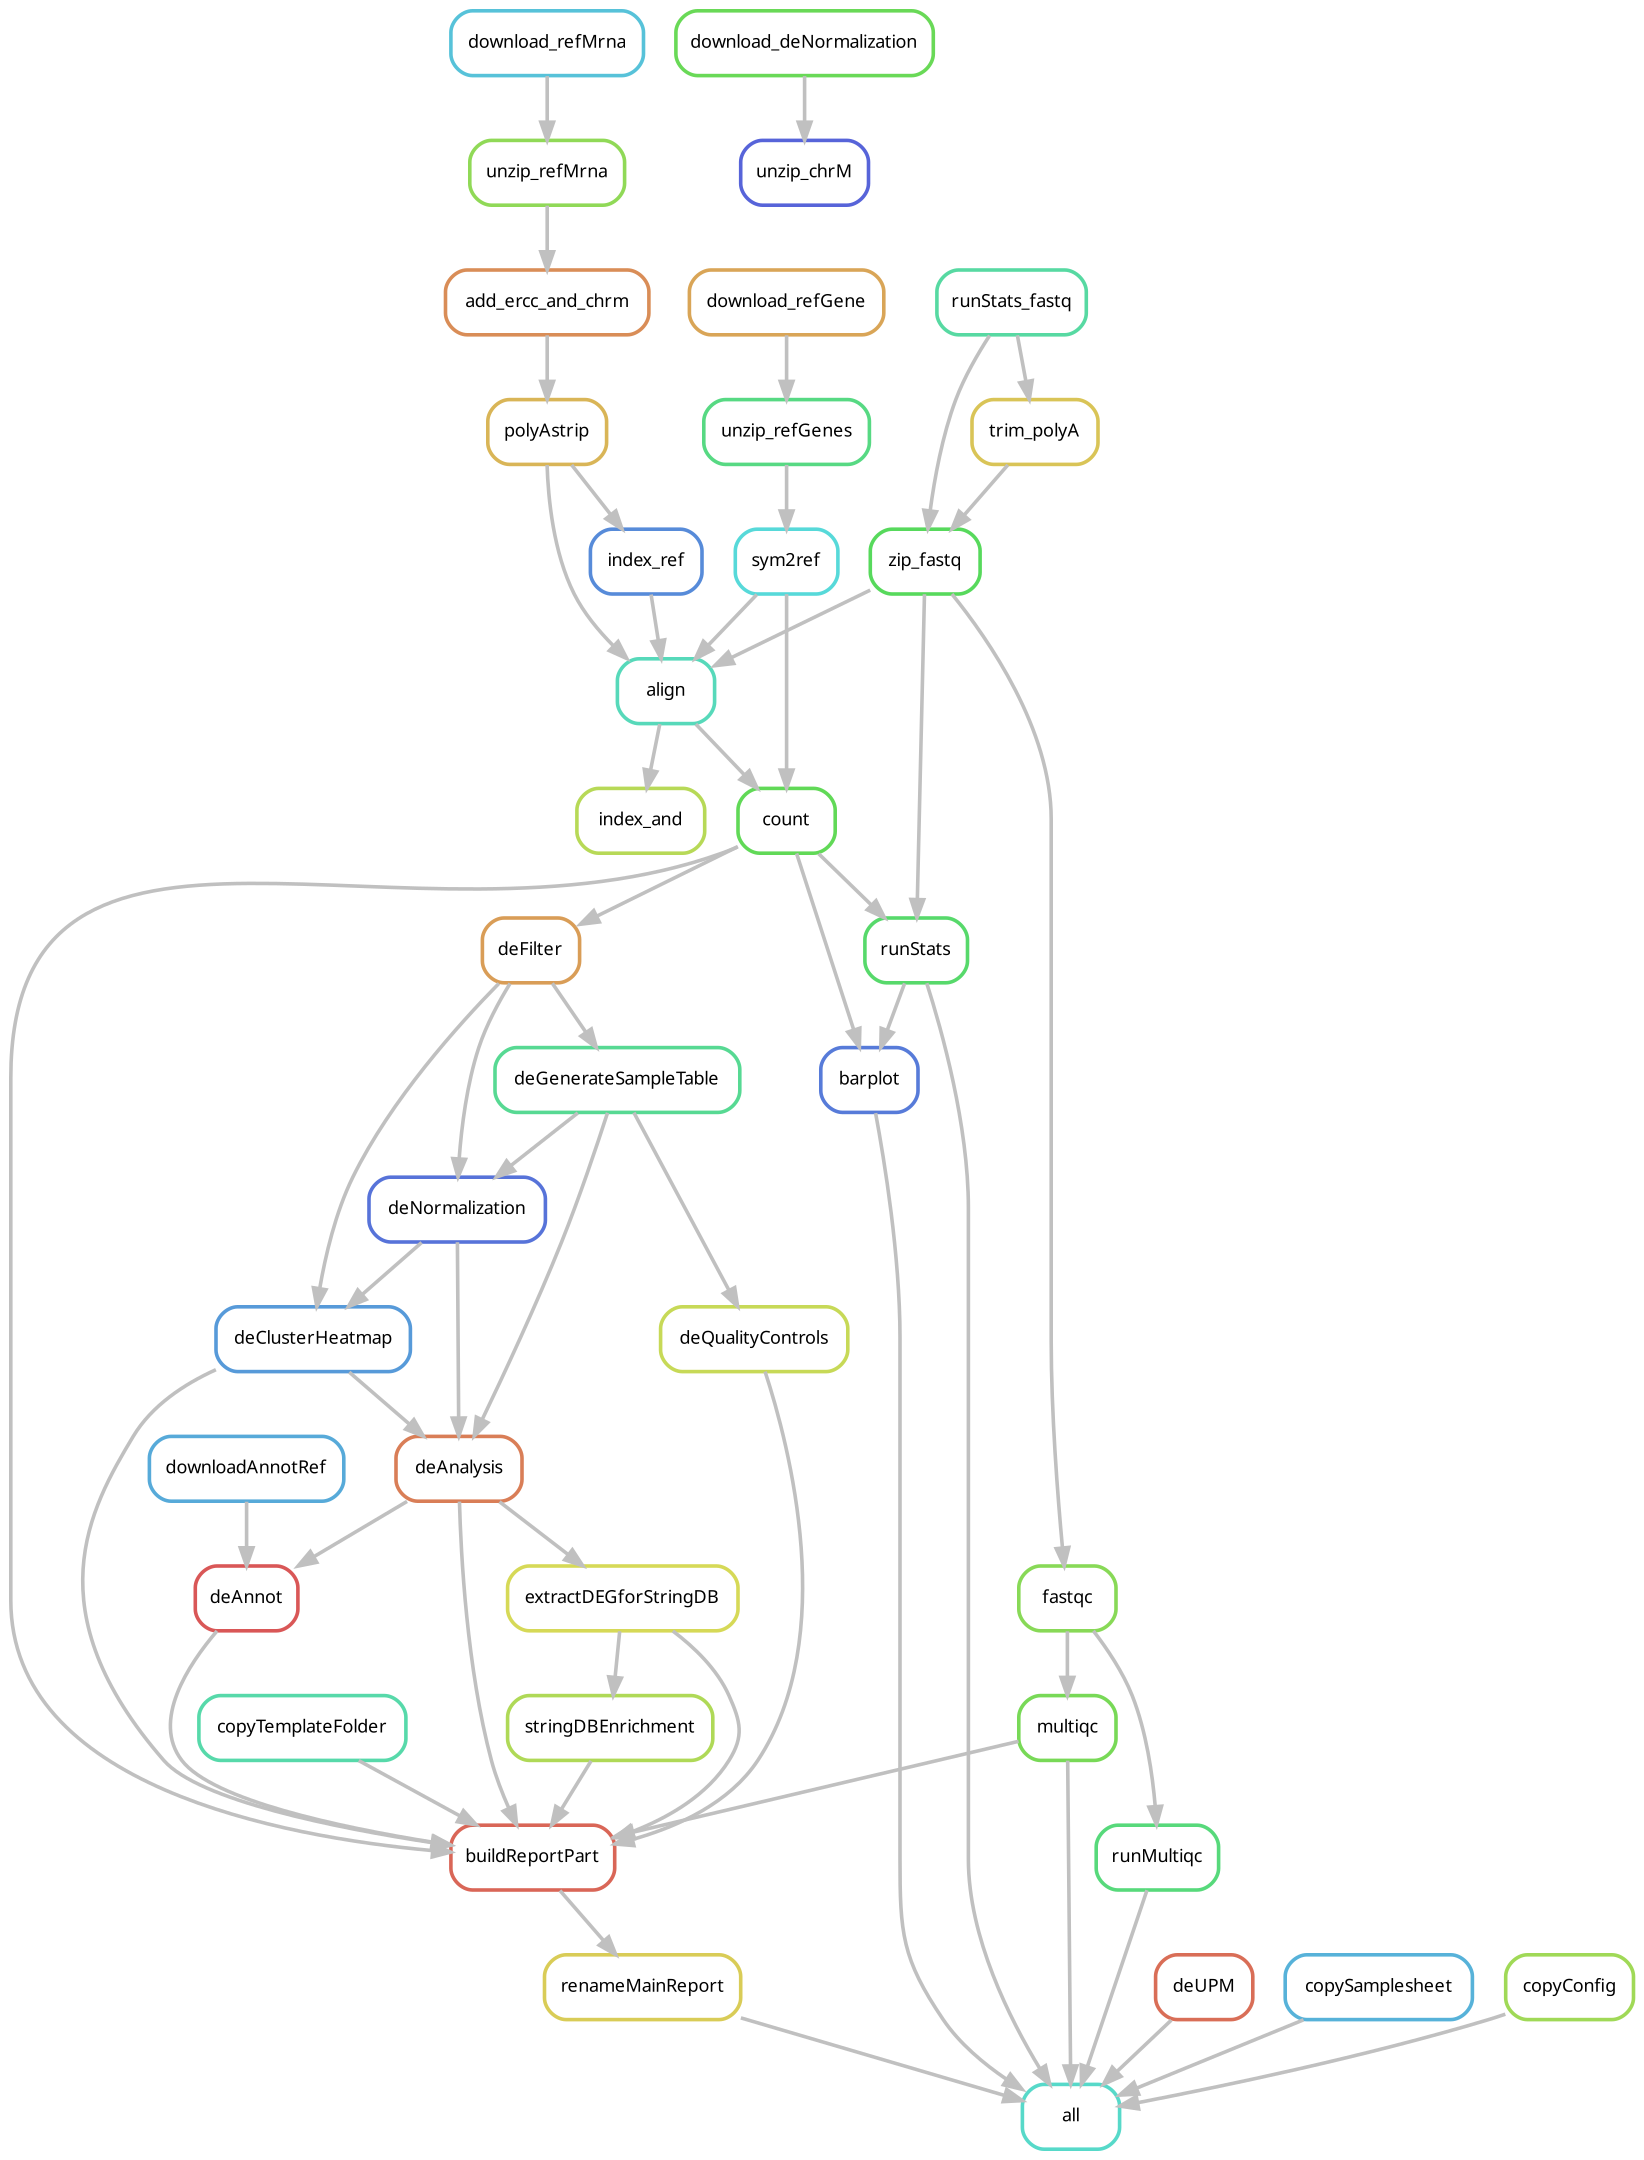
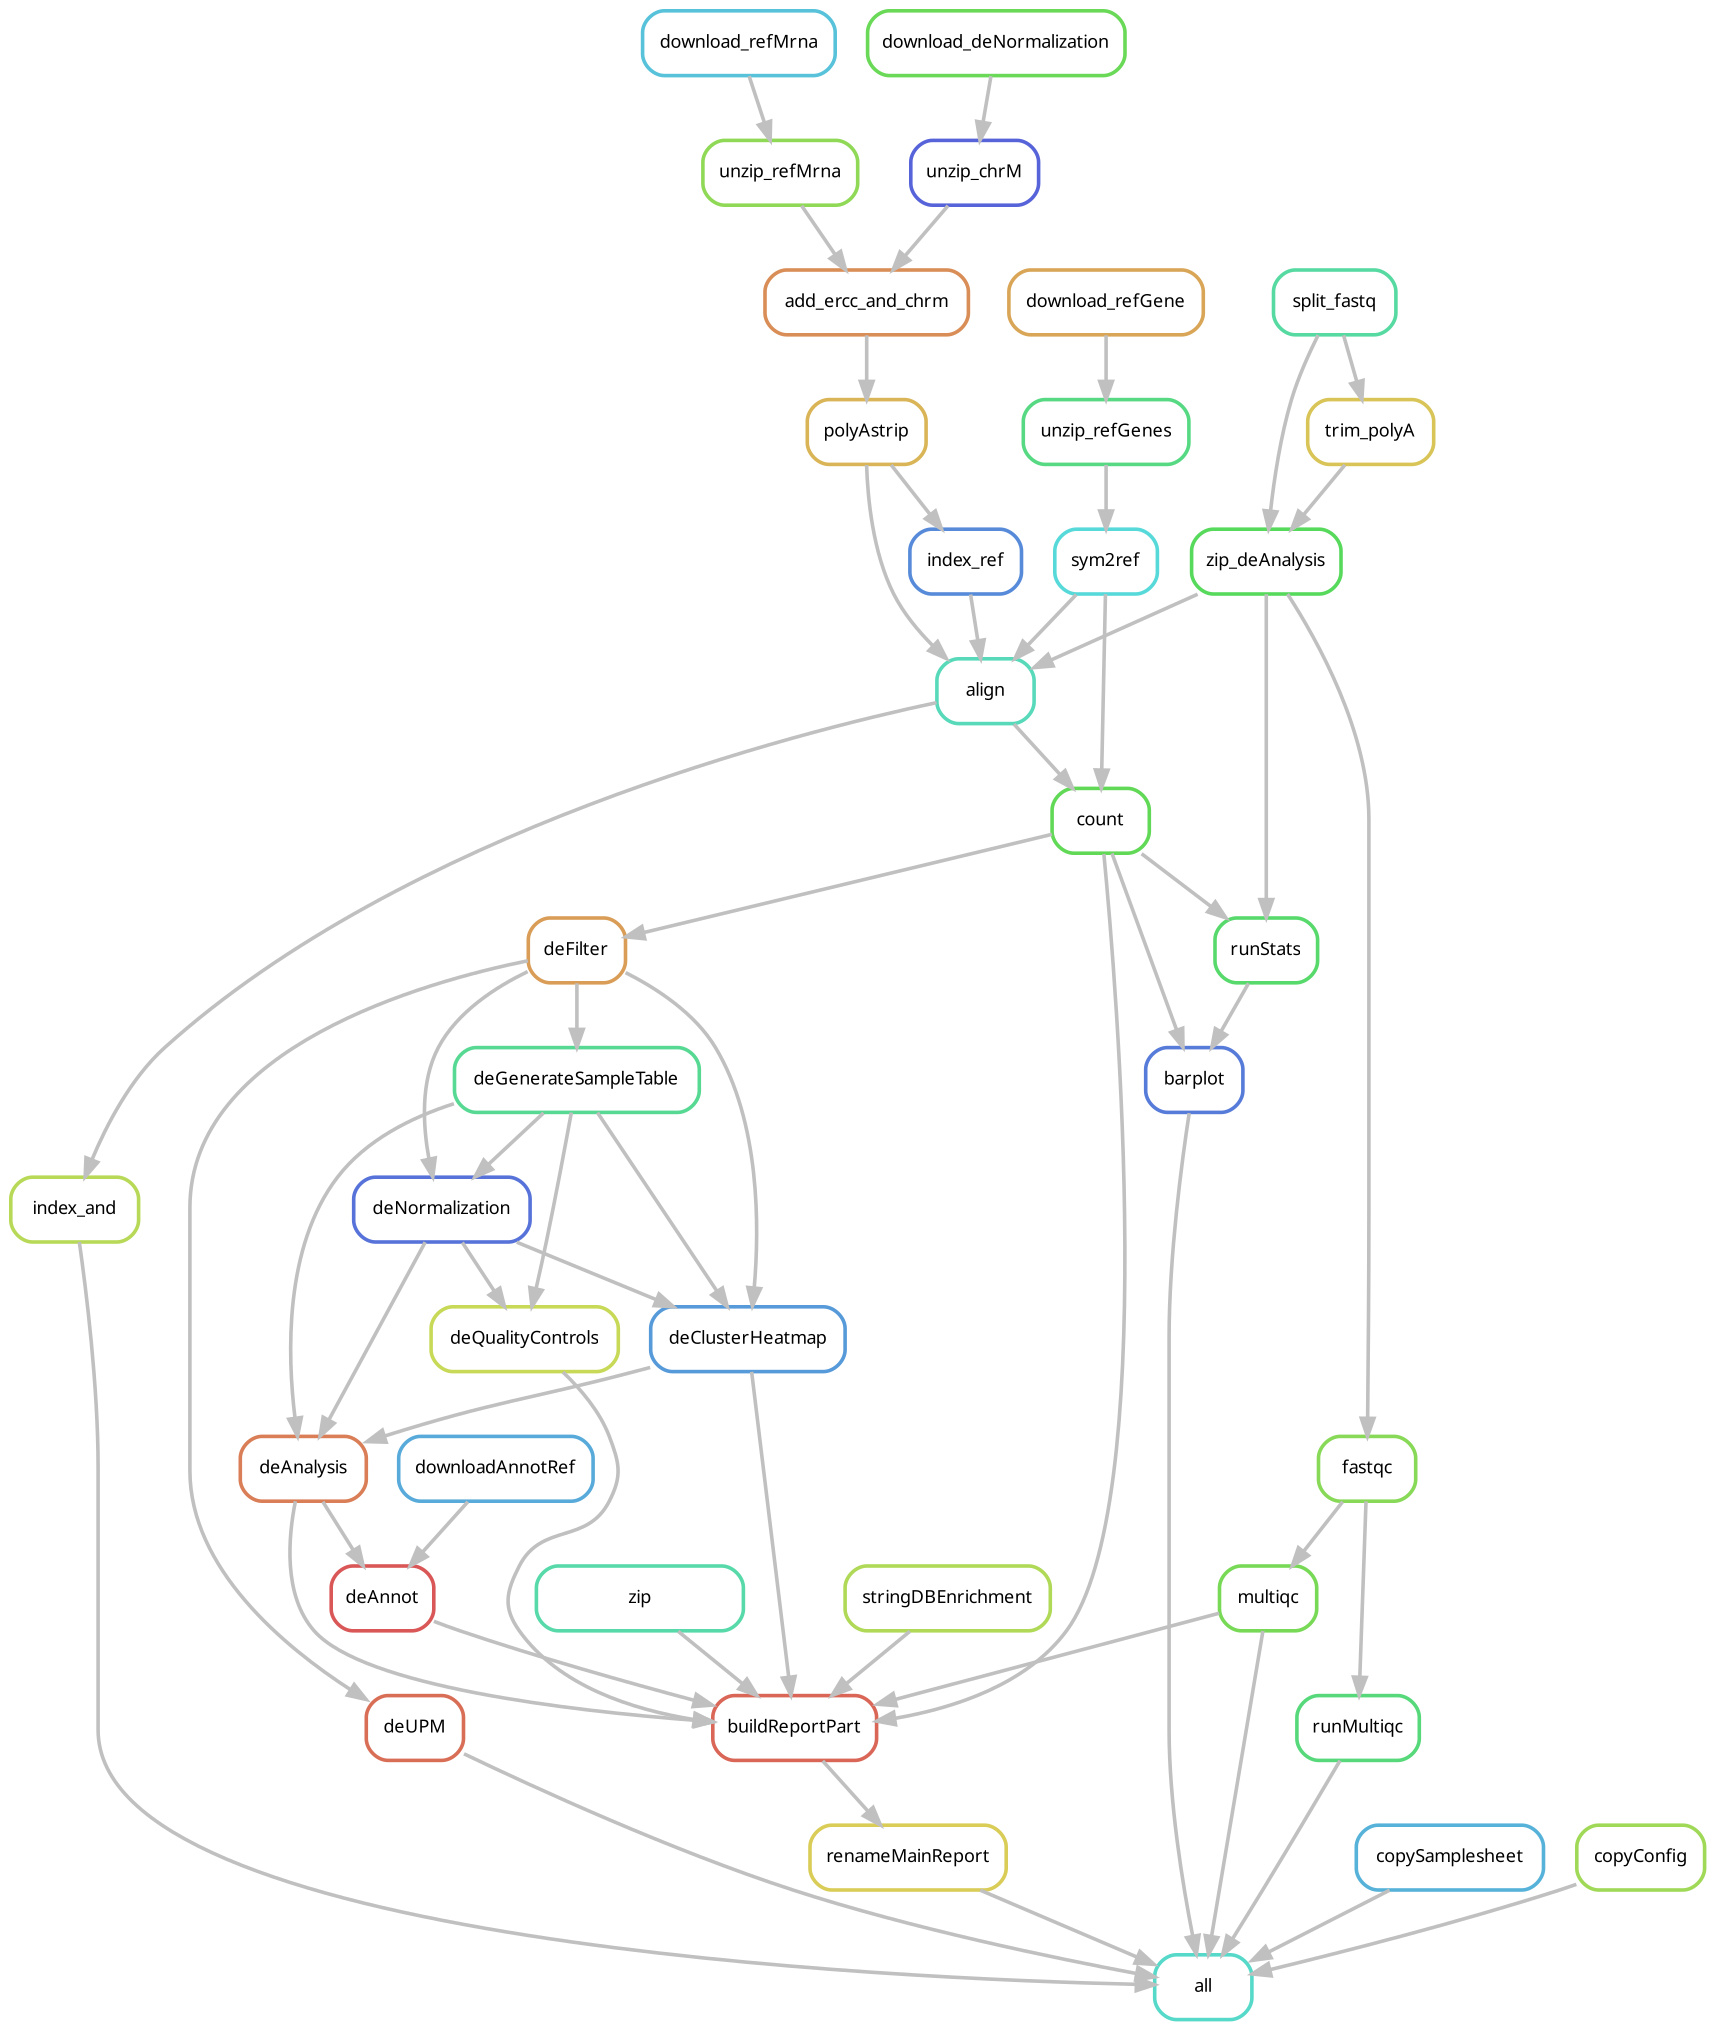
edge "unzip_chrM" -> "add_ercc_and_chrm": added
node "runStats_fastq": label "runStats_fastq" -> "split_fastq"
node "zip_fastq": label "zip_fastq" -> "zip_deAnalysis"
edge "deGenerateSampleTable" -> "deClusterHeatmap": added
edge "deFilter" -> "deUPM": added
edge "deNormalization" -> "deQualityControls": added
edge "runStats" -> "all": now "index_and" -> "all"
node "extractDEGforStringDB": removed
node "copyTemplateFolder": label "copyTemplateFolder" -> "zip"
